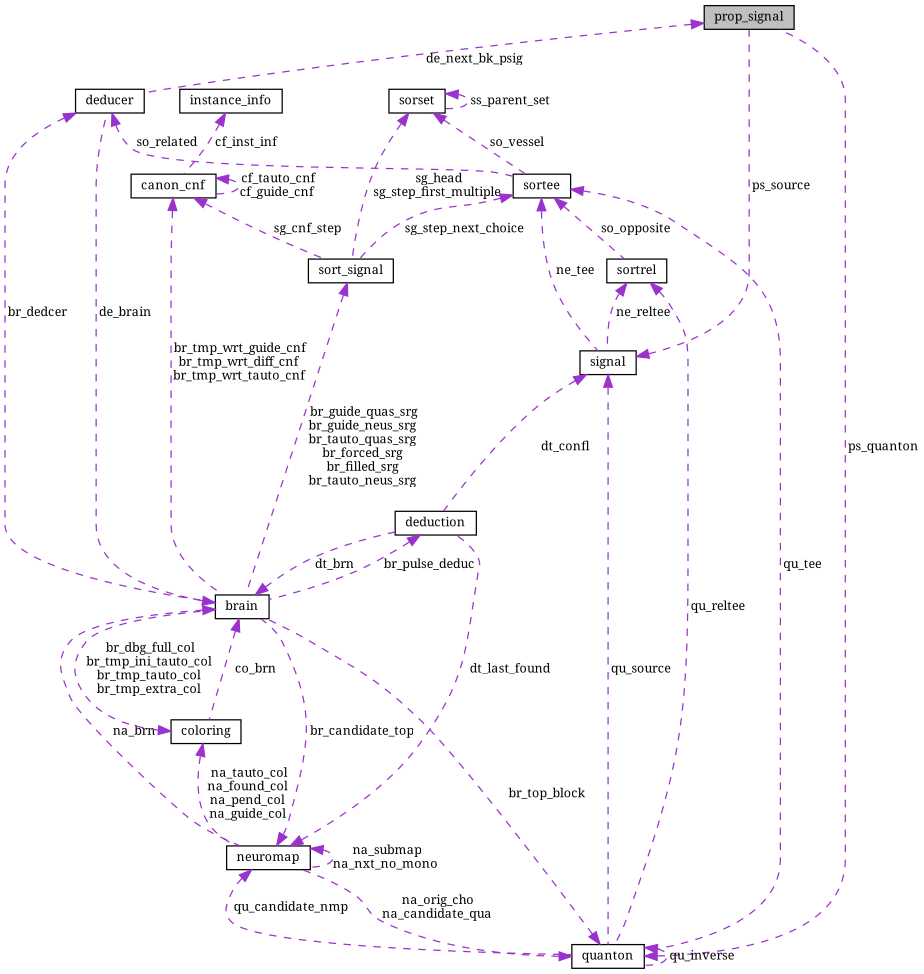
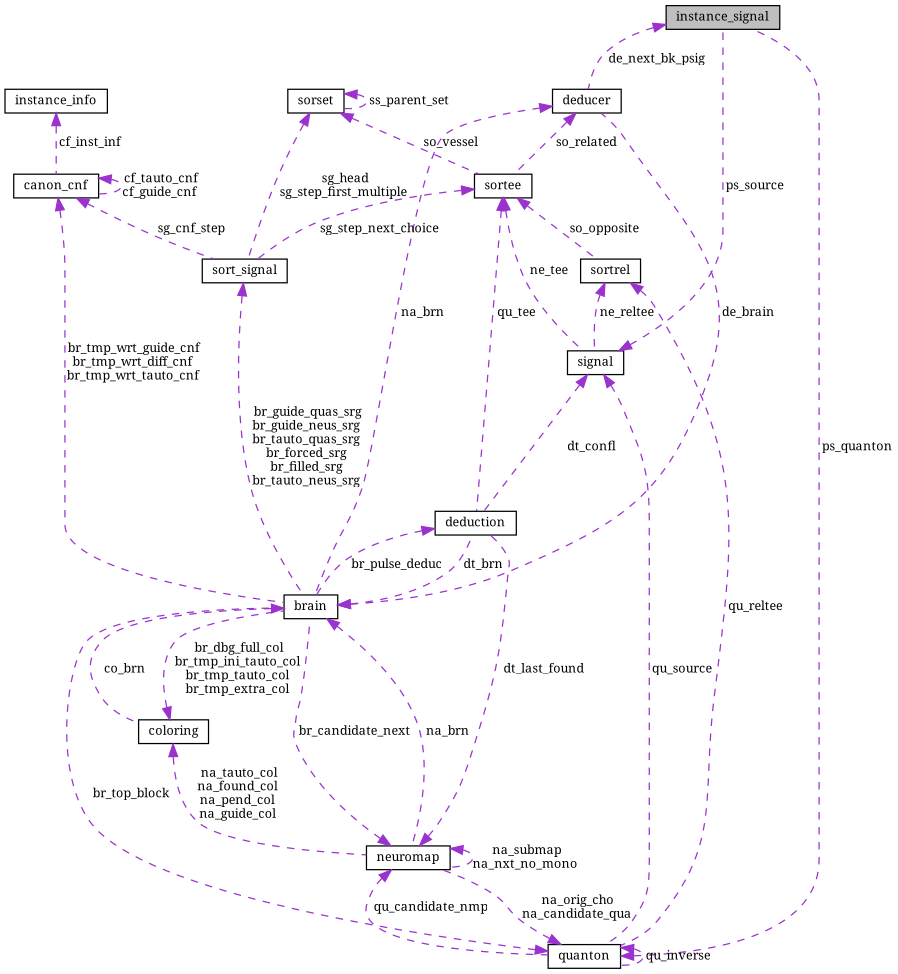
node "prop_signal": label "prop_signal" -> "instance_signal"
edge "brain" -> "deducer": label " br_dedcer" -> " na_brn"
edge "quanton" -> "sortee": now "deduction" -> "sortee"
edge "brain" -> "neuromap": label " br_candidate_top" -> " br_candidate_next"
